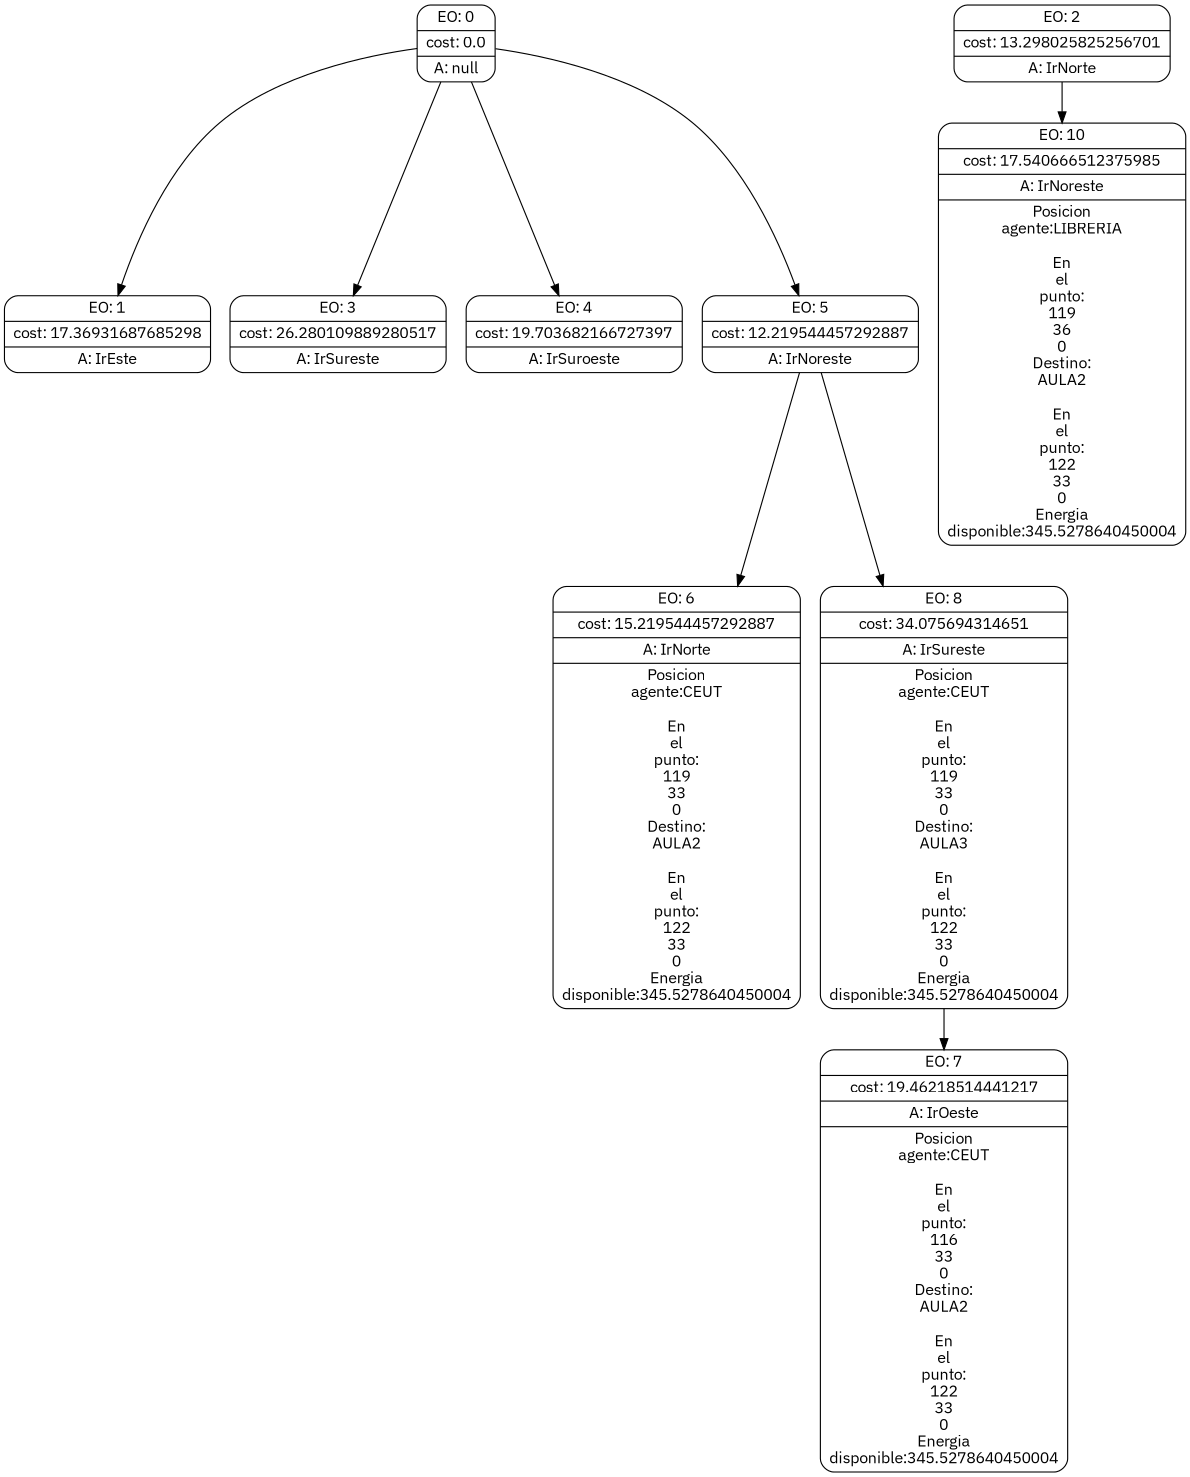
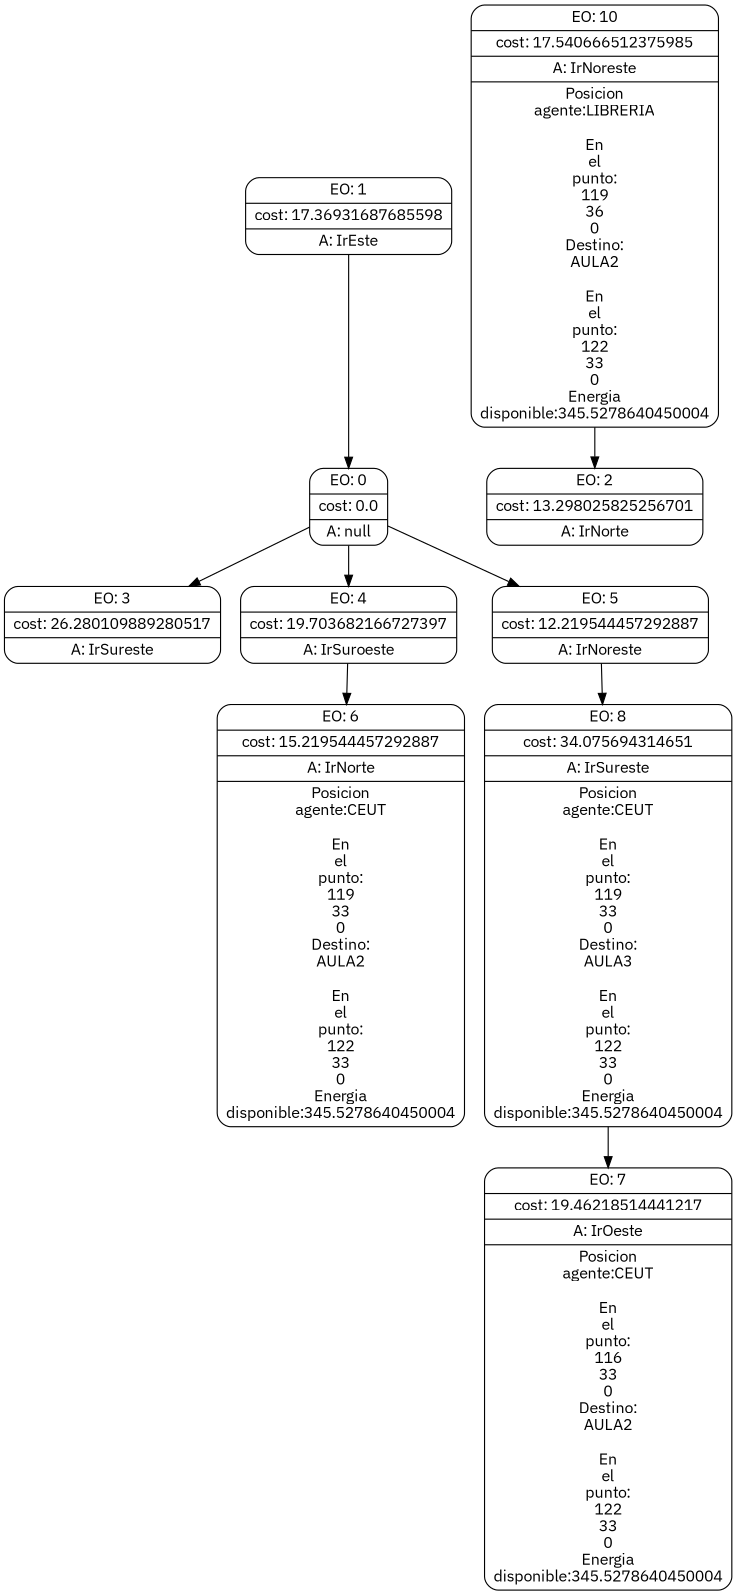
edge "EO: 2" -> "EO: 10": reversed
edge "EO: 0" -> "EO: 1": reversed
node "EO: 1": text "cost: 17.36931687685298" -> "cost: 17.36931687685598"
edge "EO: 5" -> "EO: 6": now "EO: 4" -> "EO: 6"
